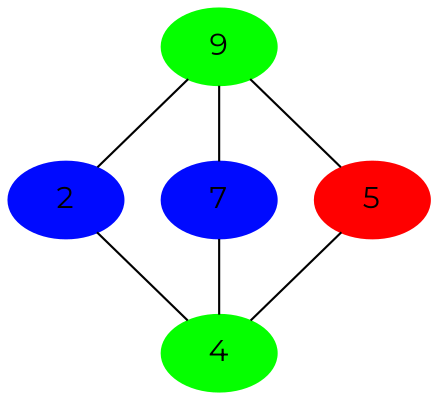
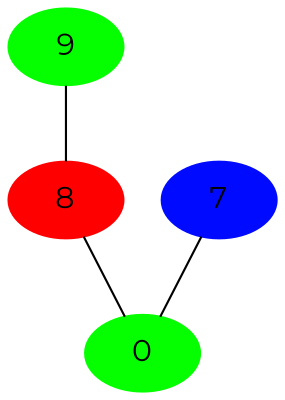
edge "9" -- "7": removed
node "2": removed
node "5": label "5" -> "8"
node "4": label "4" -> "0"
